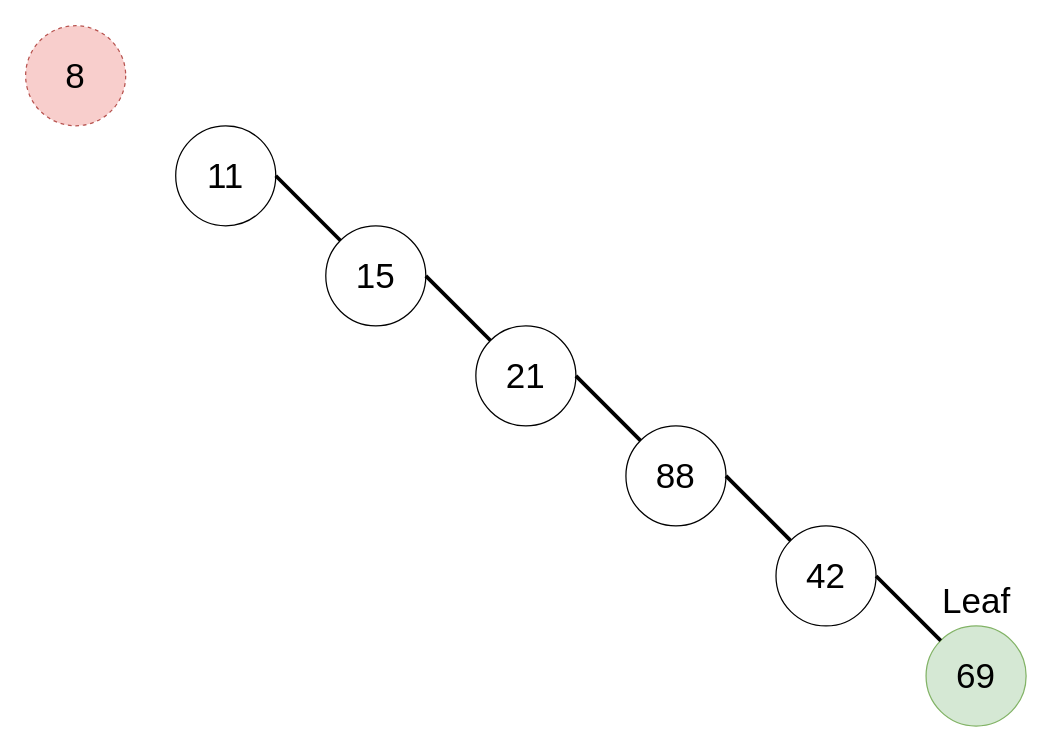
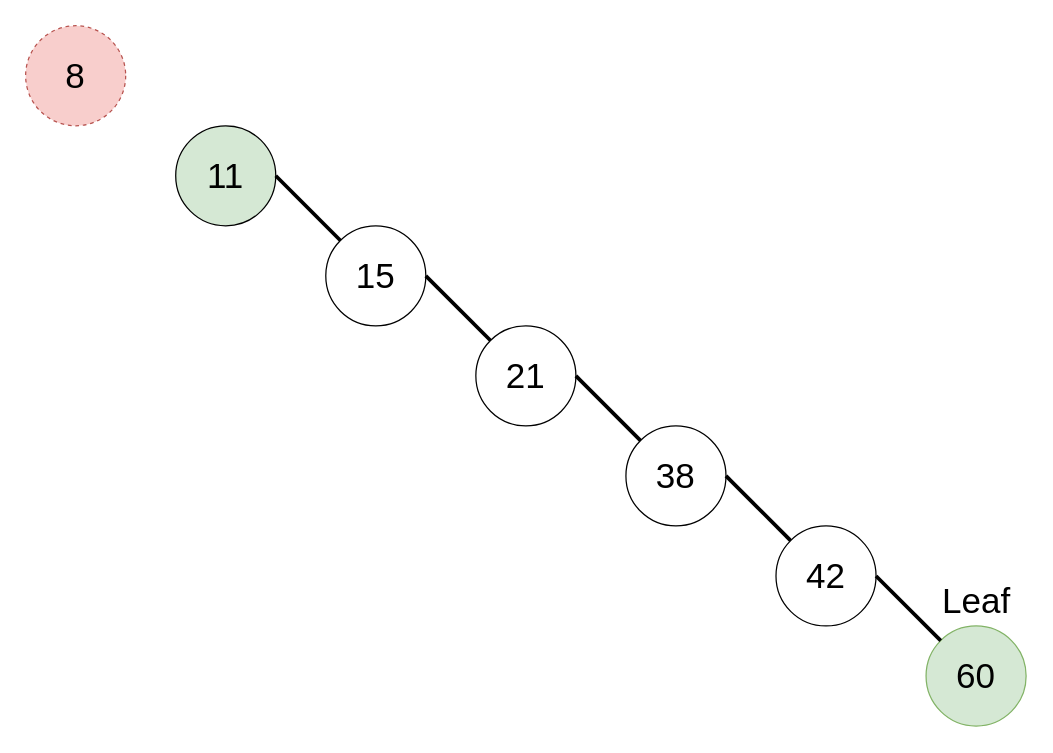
node "11": fillcolor #ffffff -> #d5e8d4
node "88": label "88" -> "38"
node "69": label "69" -> "60"
